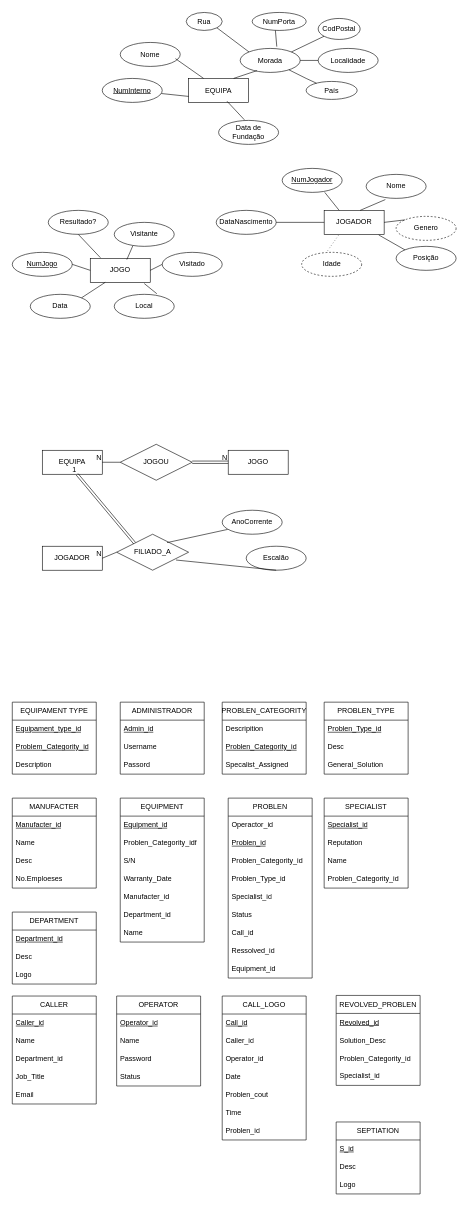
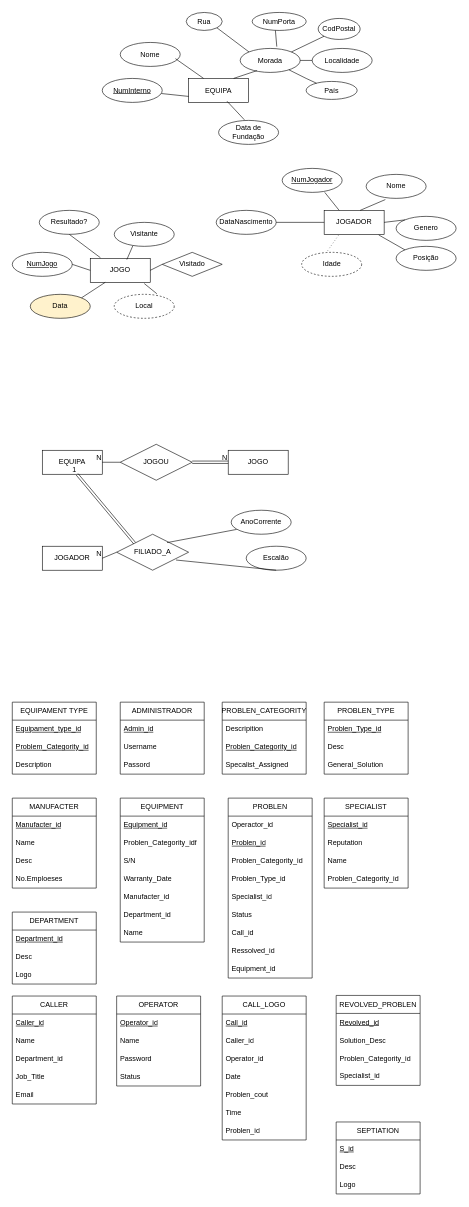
node "Localidade": moved (348, 60) -> (342, 60)
node "Resultado?": moved (78, 222) -> (69, 222)
node "Genero": style dashed -> solid
node "Visitado": shape ellipse -> diamond
node "Data": fillcolor #ffffff -> #fff2cc
node "Local": style solid -> dashed
node "AnoCorrente": moved (252, 522) -> (261, 522)
